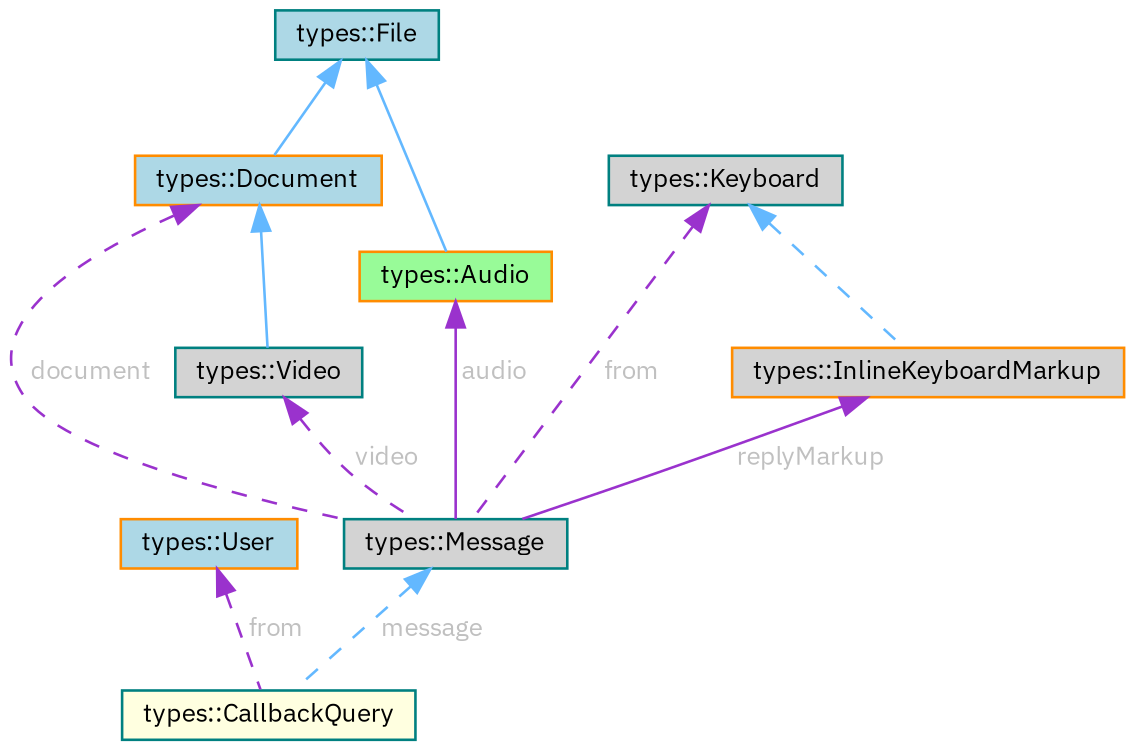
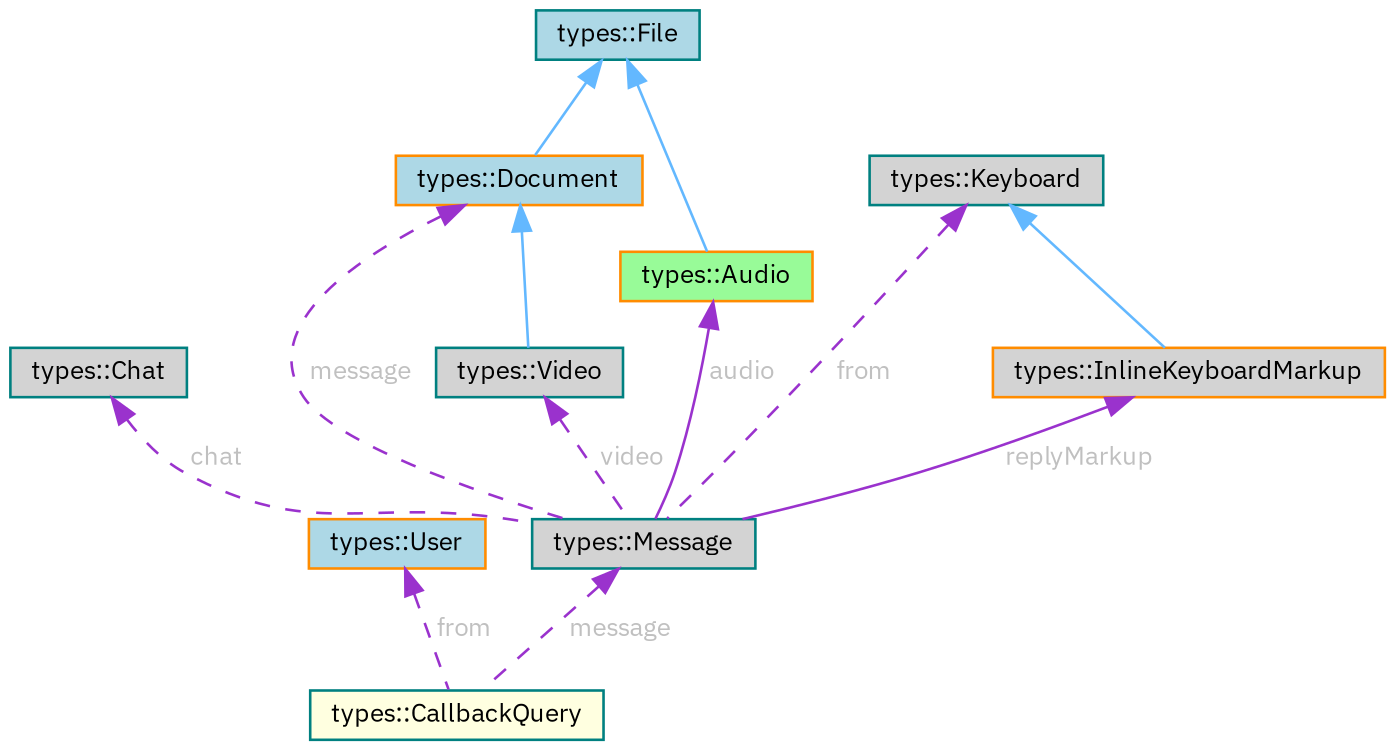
edge "types::InlineKeyboardMarkup" -> "types::Keyboard": style dashed -> solid
edge "types::Message" -> "types::Document": label " document" -> " message"
node "types::Chat": added
edge "types::CallbackQuery" -> "types::Message": color steelblue1 -> darkorchid3
